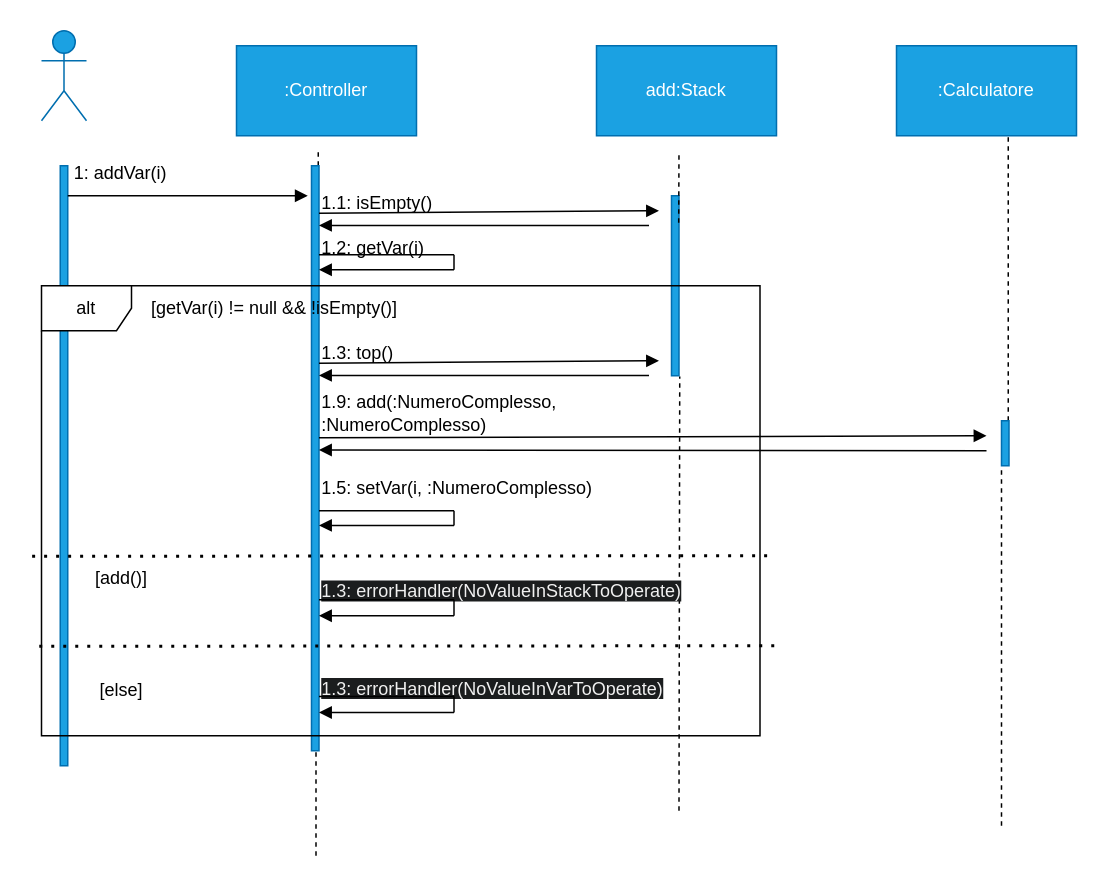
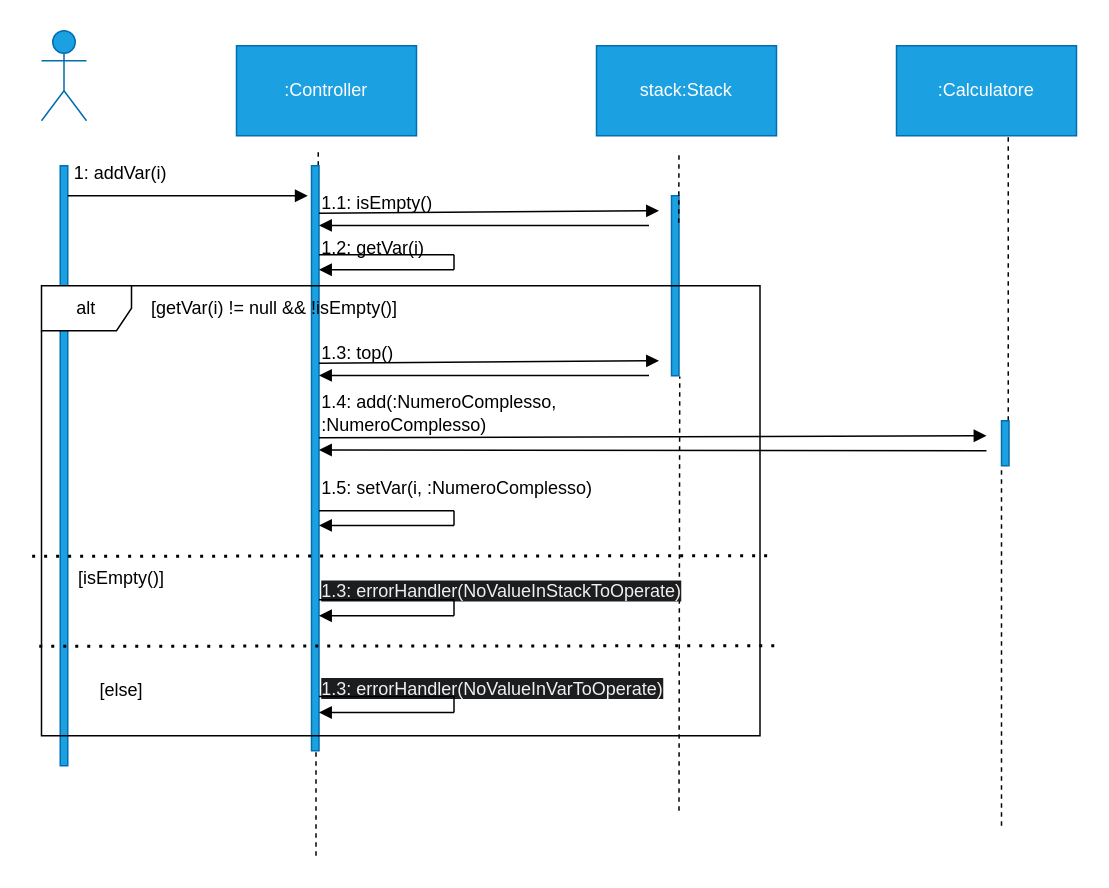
node "add:Stack": label "add:Stack" -> "stack:Stack"
node "1.9: add(:NumeroComplesso, :NumeroComplesso)": label "1.9: add(:NumeroComplesso, :NumeroComplesso)" -> "1.4: add(:NumeroComplesso, :NumeroComplesso)"
node "[add()]": label "[add()]" -> "[isEmpty()]"
